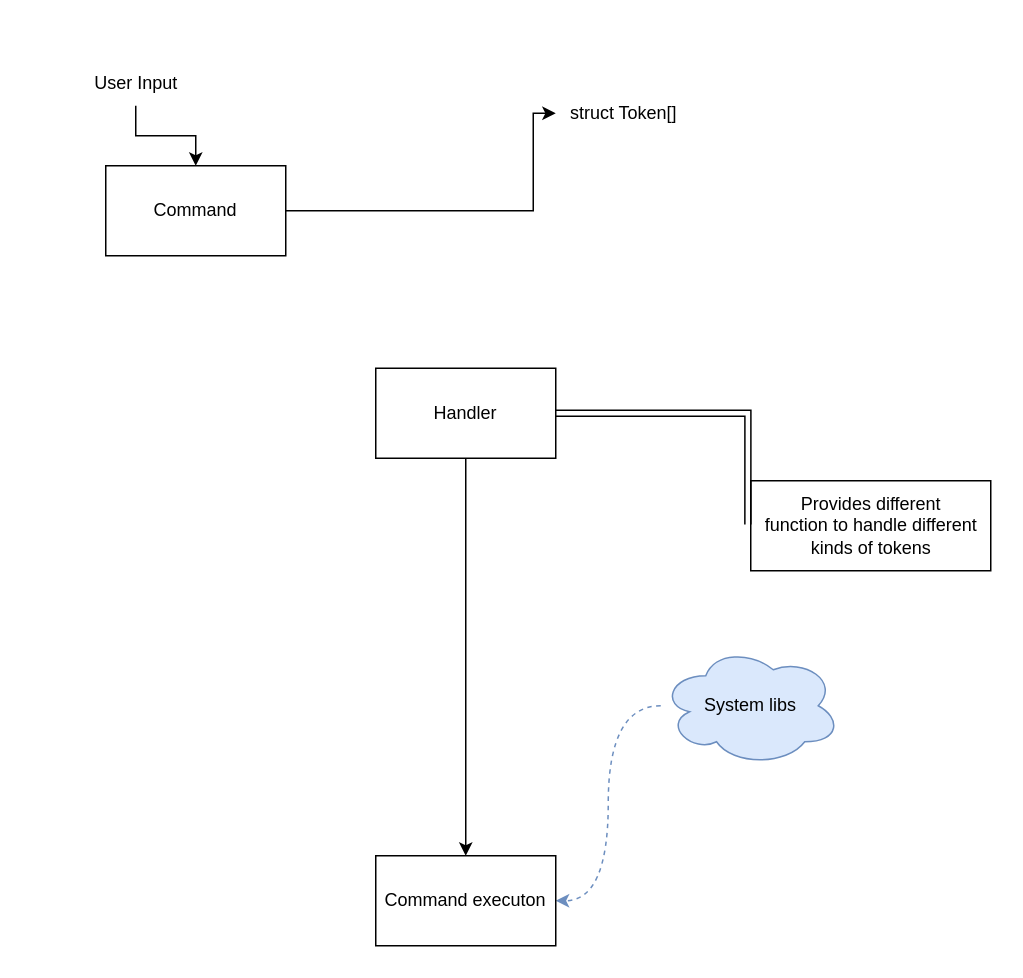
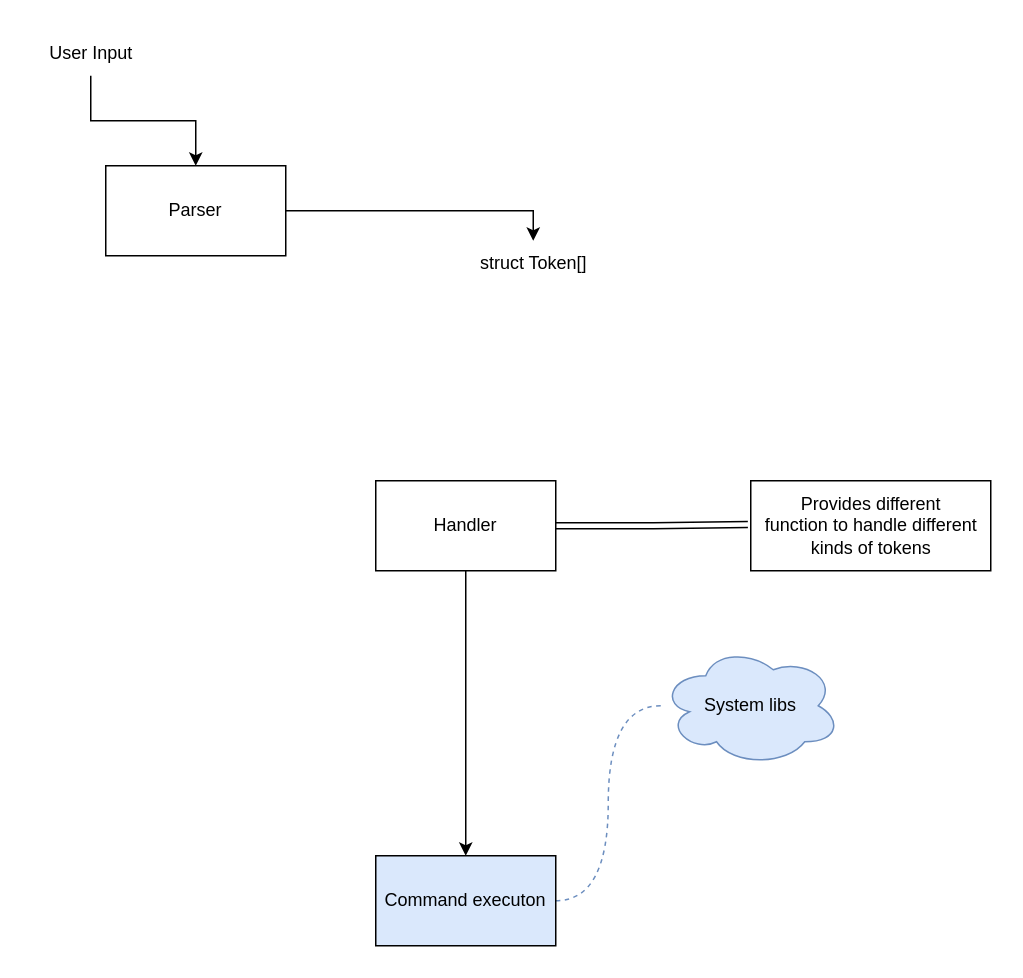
node "User Input": moved (136, 83) -> (91, 53)
node "struct Token[]": moved (623, 113) -> (533, 263)
node "Command": label "Command" -> "Parser"
node "Handler": moved (466, 413) -> (466, 526)
edge "System libs" -> "Command executon": arrowhead classic -> none
node "Command executon": fillcolor #ffffff -> #dae8fc
